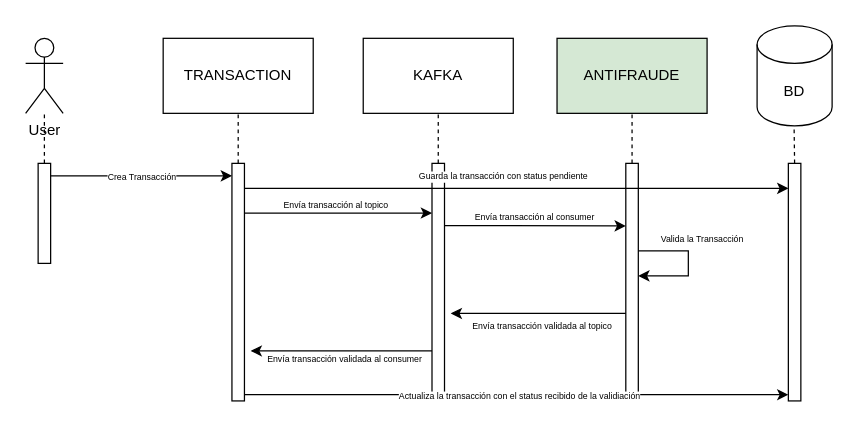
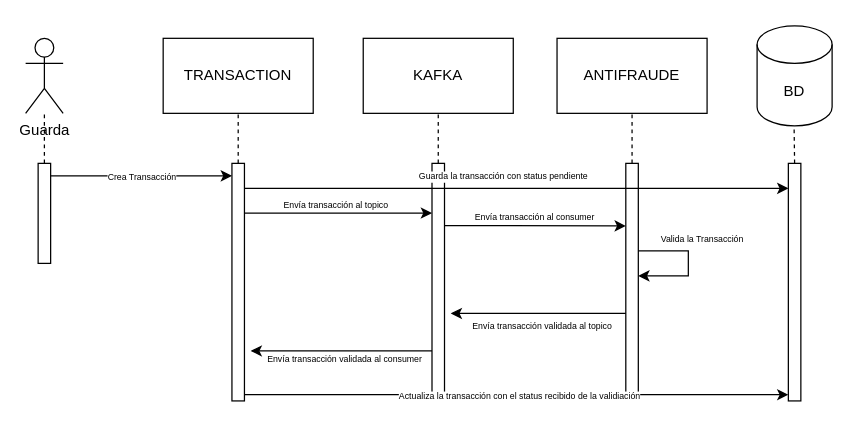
node "ANTIFRAUDE": fillcolor #d5e8d4 -> #ffffff
node "User": label "User" -> "Guarda"
